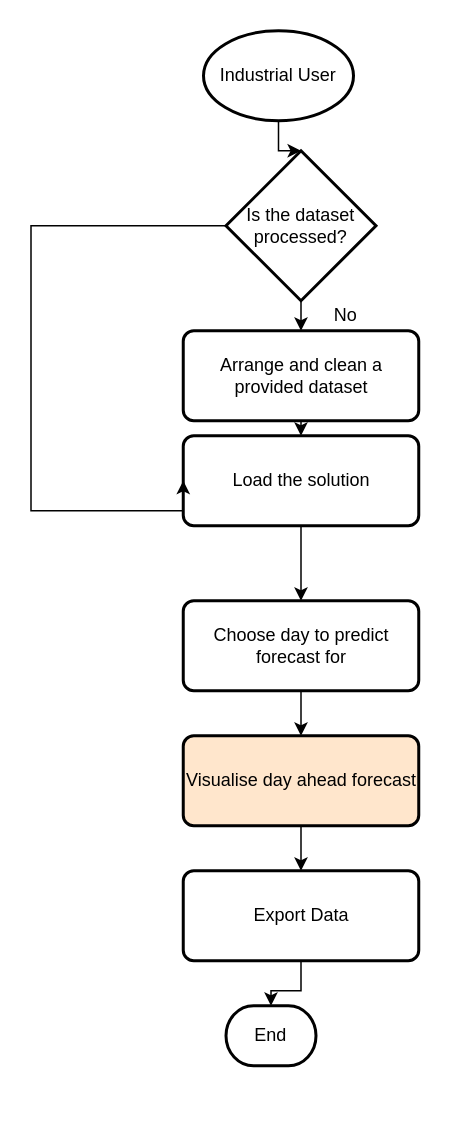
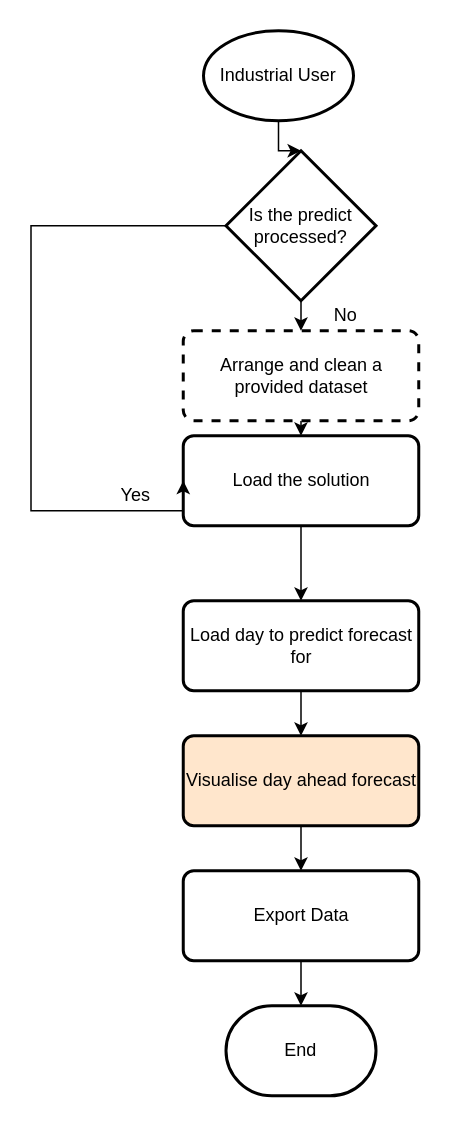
node "Is the dataset processed?": label "Is the dataset processed?" -> "Is the predict processed?"
node "Arrange and clean a provided dataset": style solid -> dashed
edge "Arrange and clean a provided dataset" -> "Load the solution": style solid -> dashed
node "Yes": added
node "Choose day to predict forecast for": label "Choose day to predict forecast for" -> "Load day to predict forecast for"
node "End": size 90x60 -> 150x90
